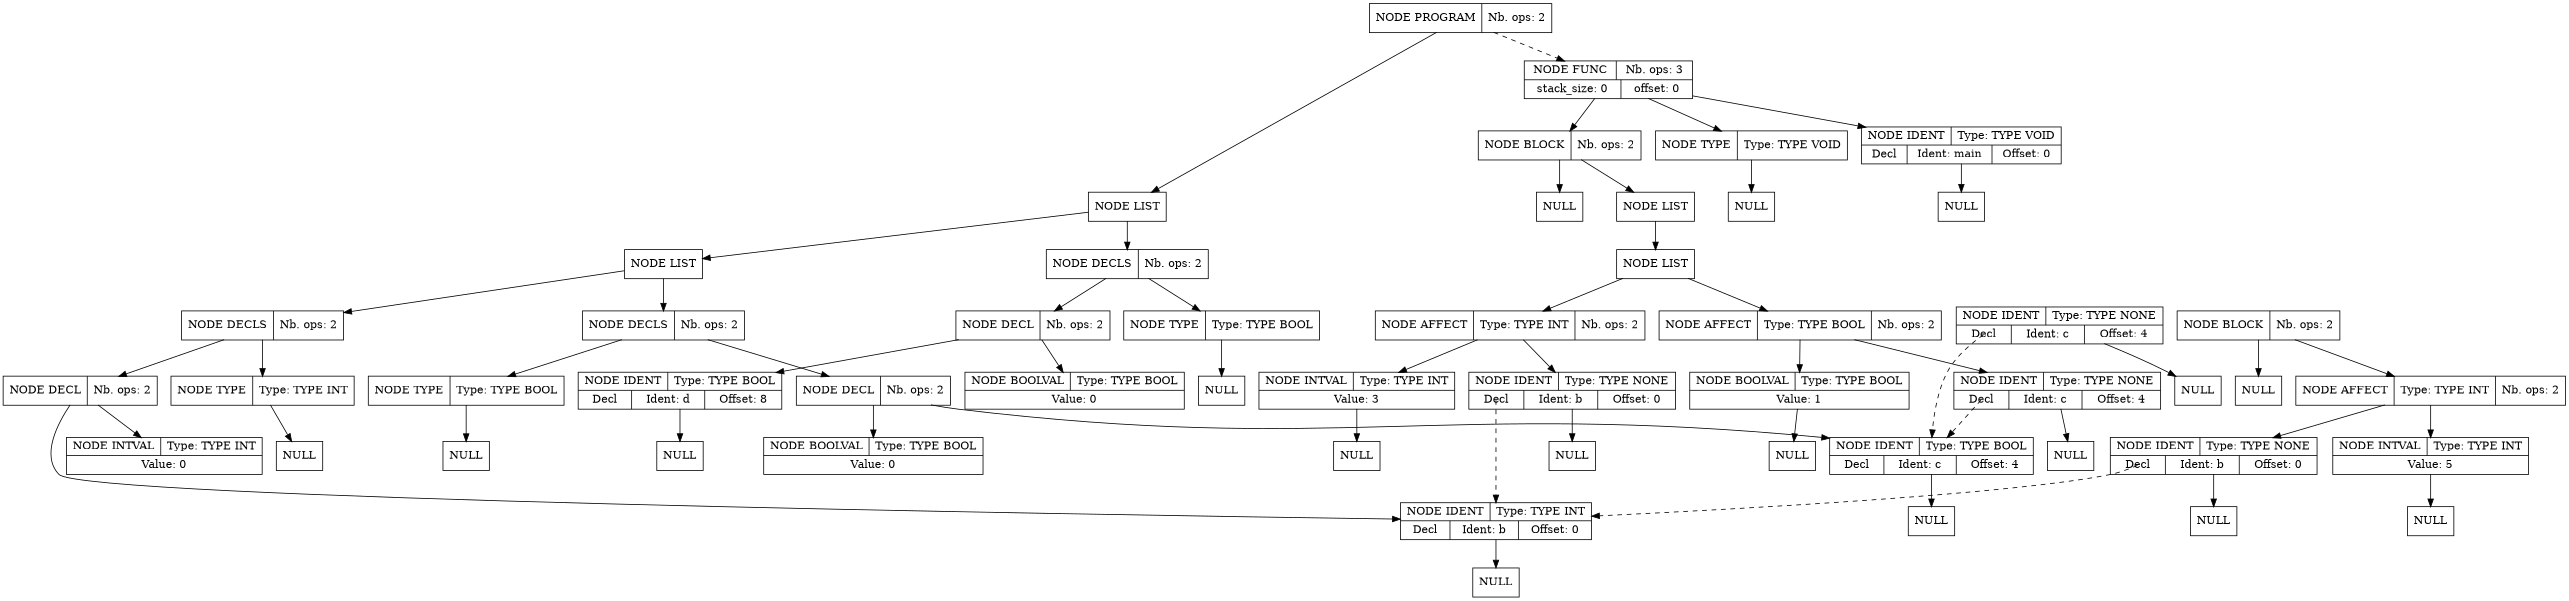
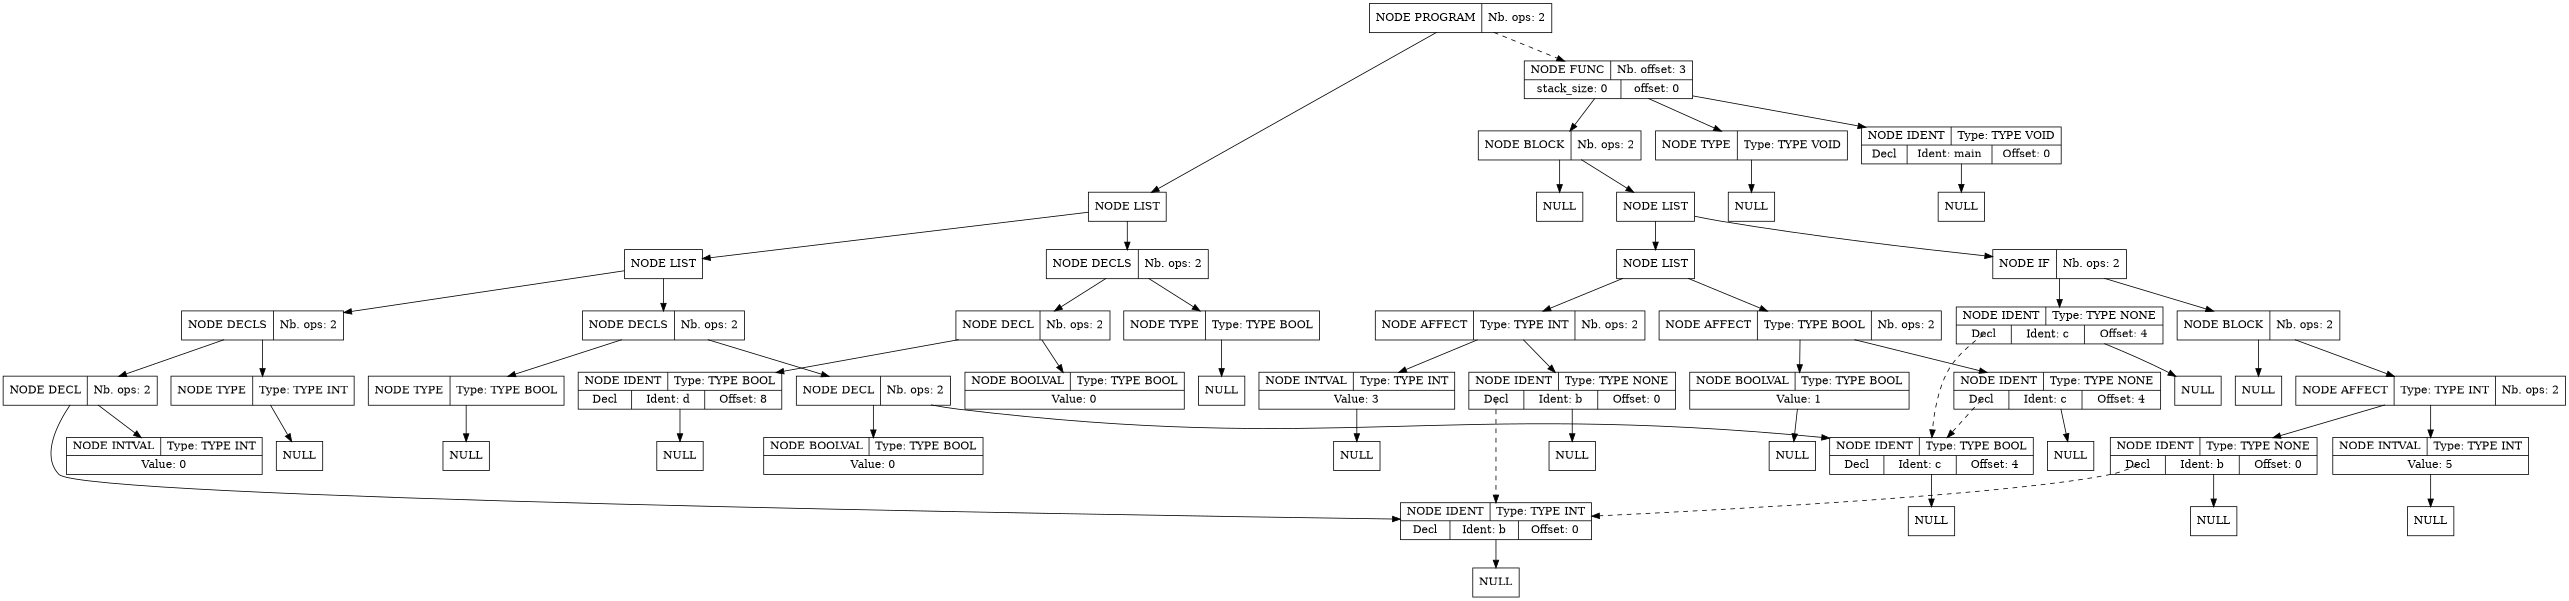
node "NODE FUNC": text "Nb. ops: 3" -> "Nb. offset: 3"
node "NODE IF": added
